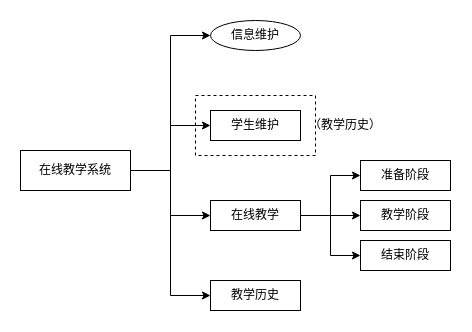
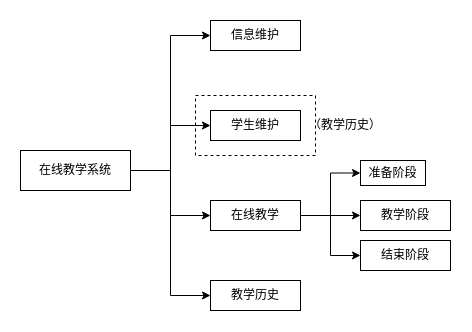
node "信息维护": shape ellipse -> rectangle
node "准备阶段": size 90x30 -> 65x25
